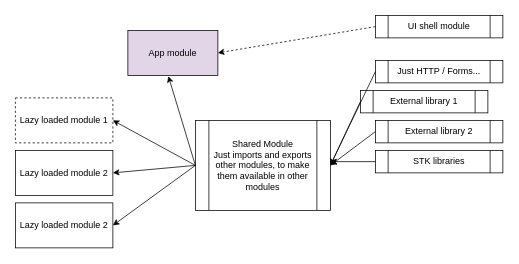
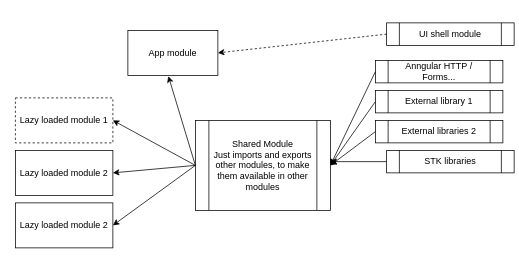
node "UI shell module": moved (439, 27) -> (450, 34)
node "App module": fillcolor #e1d5e7 -> #ffffff
node "Just HTTP / Forms...": label "Just HTTP / Forms..." -> "Anngular HTTP / Forms..."
node "External library 1": moved (424, 102) -> (439, 102)
node "External library 2": label "External library 2" -> "External libraries 2"
node "STK libraries": moved (439, 162) -> (450, 162)
